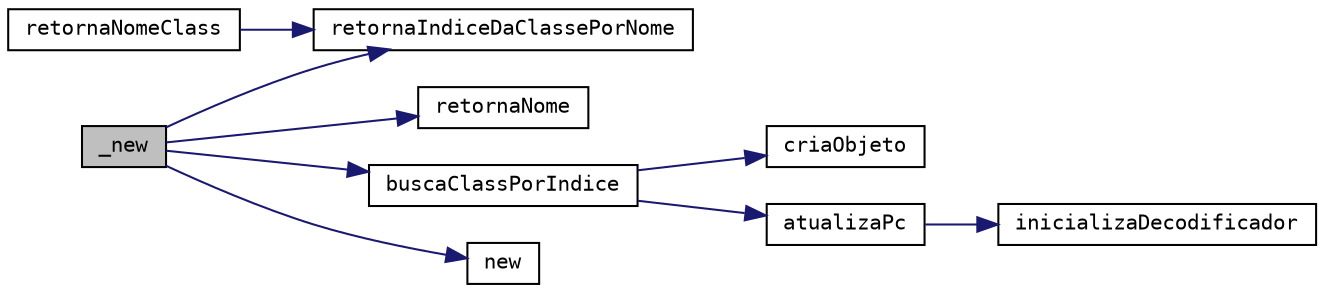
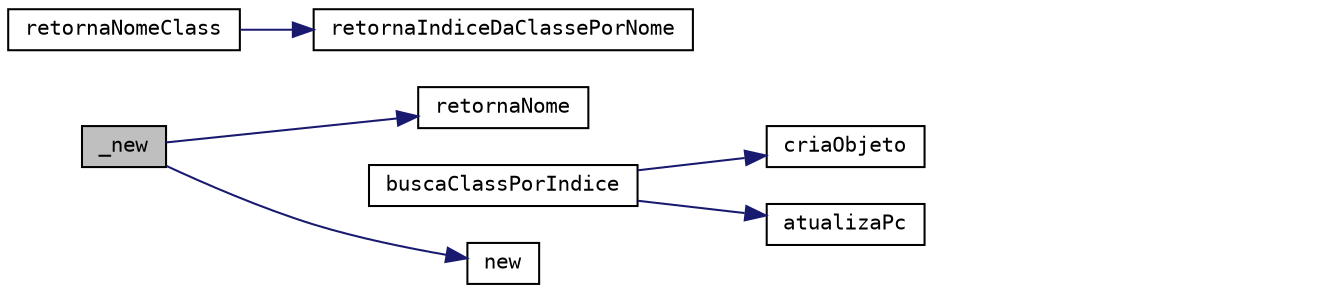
edge "_new" -> "retornaIndiceDaClassePorNome": removed
edge "_new" -> "buscaClassPorIndice": removed
node "inicializaDecodificador": removed
